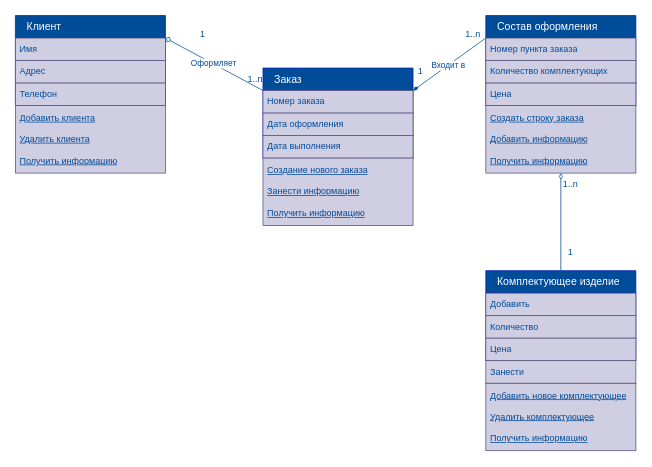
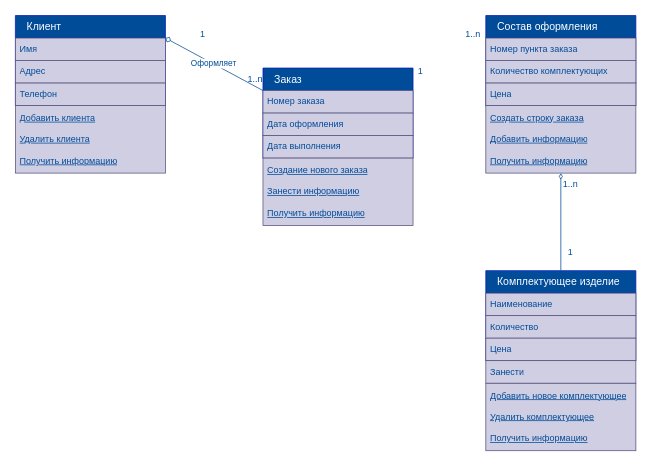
edge "Состав оформления" -> "Заказ": removed, label "Входит в"
node "Добавить": label "Добавить" -> "Наименование"
